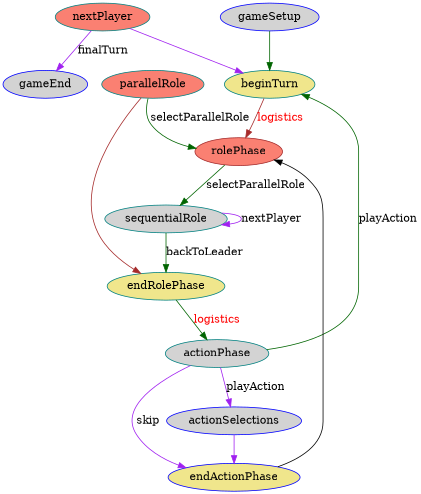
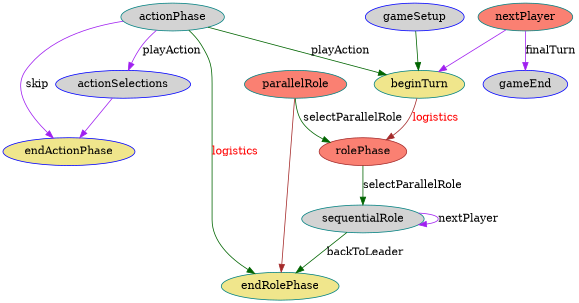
edge "endRolePhase" -> "actionPhase": reversed
edge "endActionPhase" -> "rolePhase": removed
